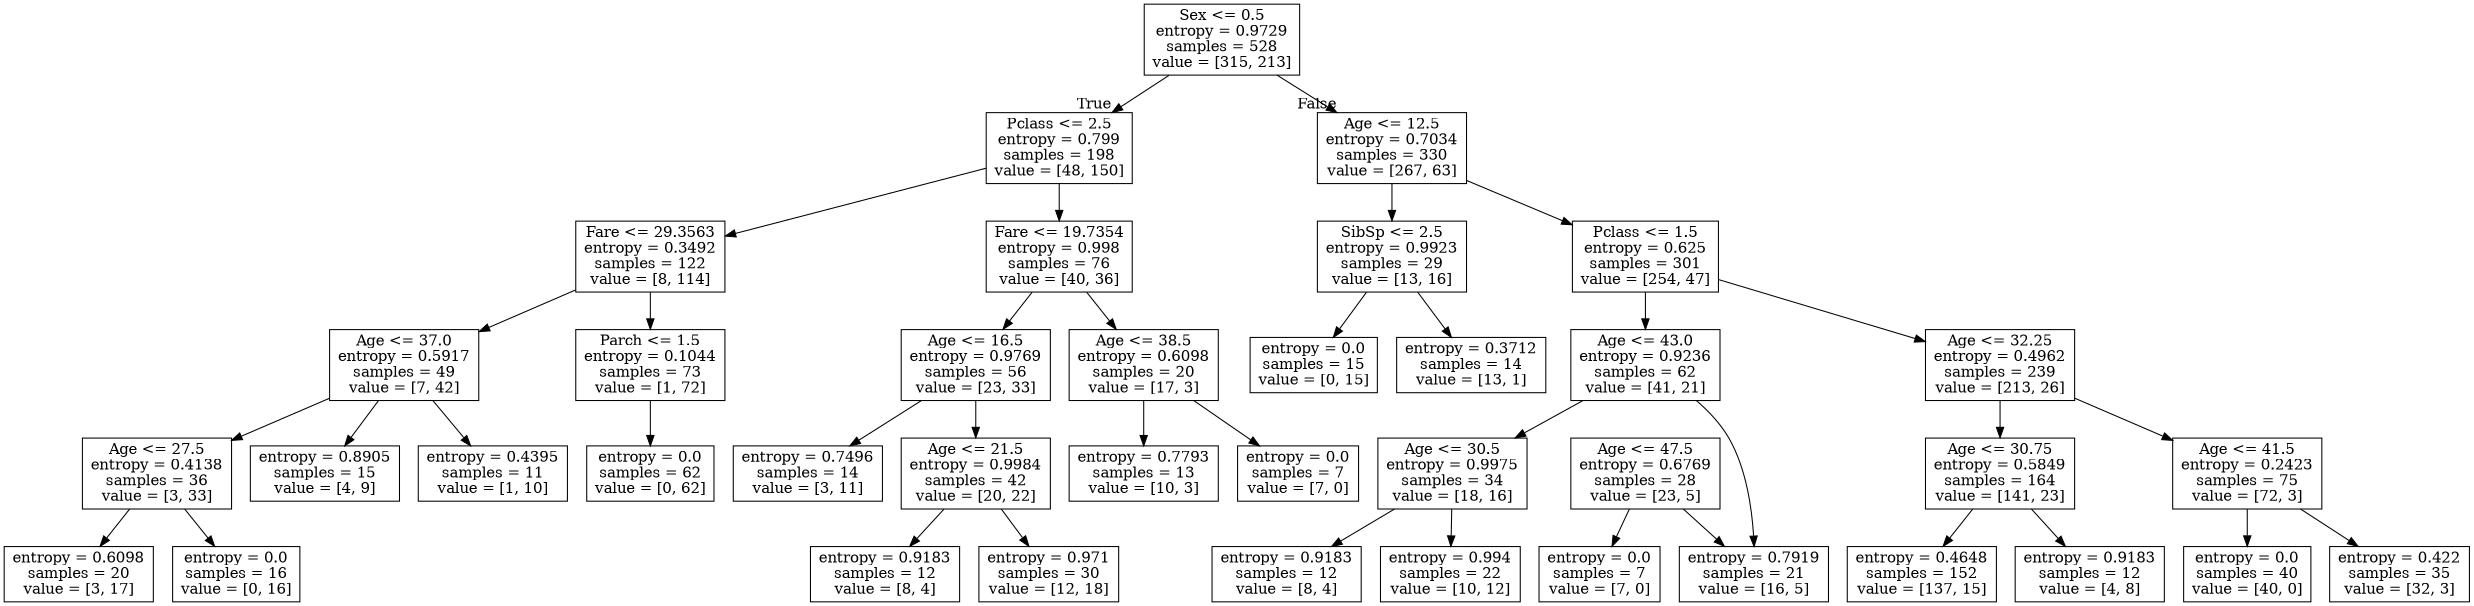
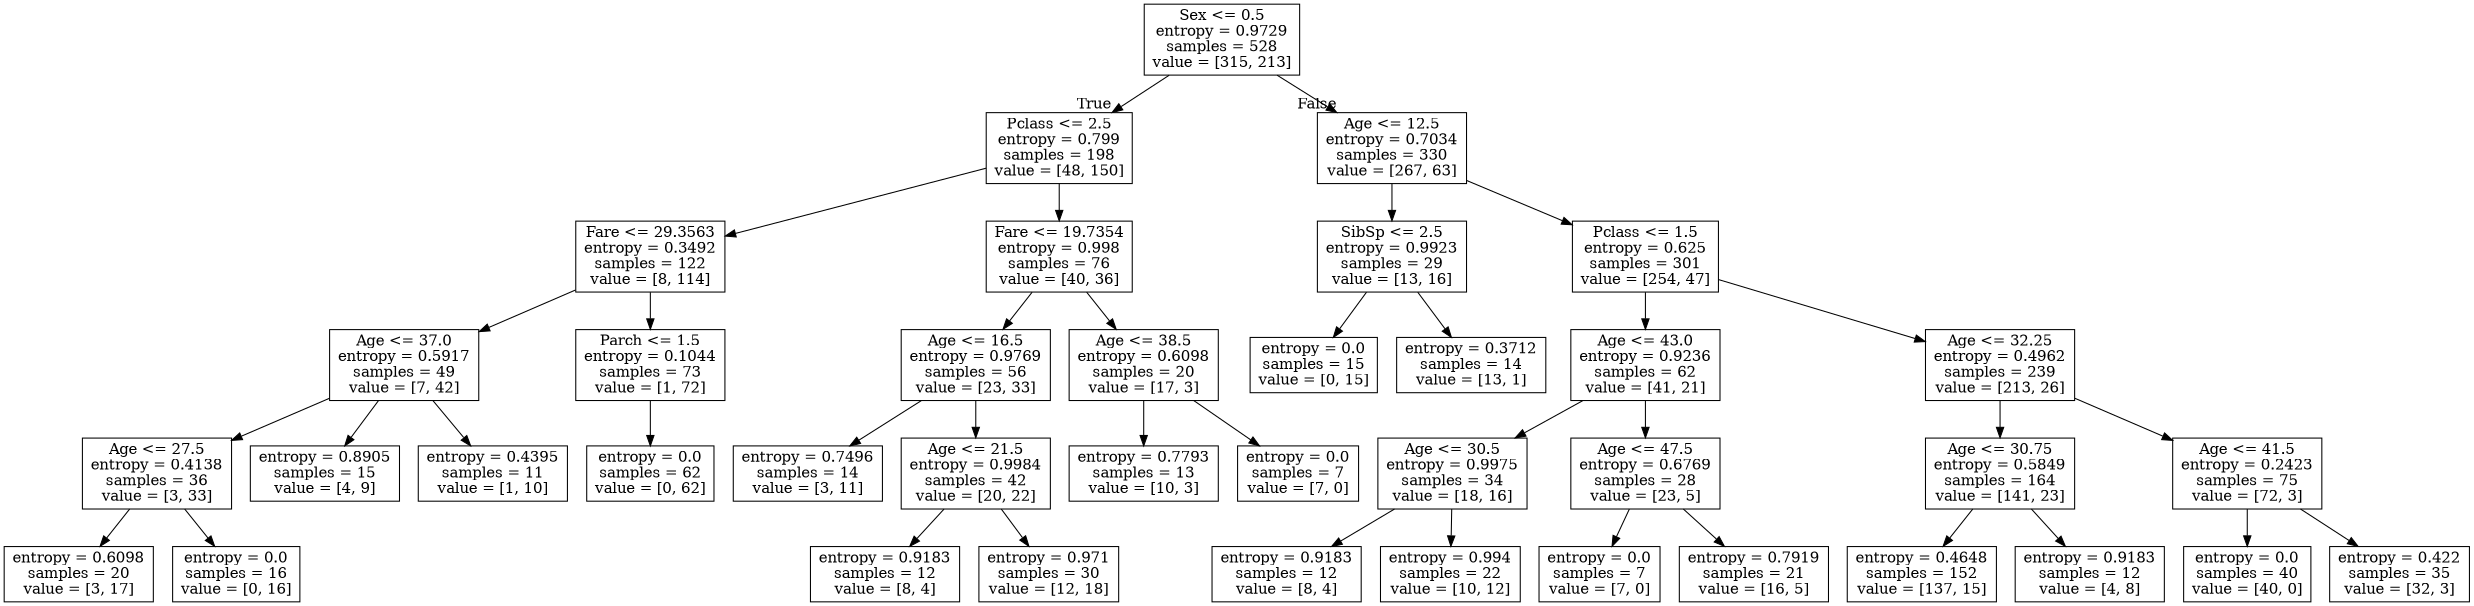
edge "Age <= 43.0 entropy = 0.9236 samples = 62 value = [41, 21]" -> "entropy = 0.7919 samples = 21 value = [16, 5]": now "Age <= 43.0 entropy = 0.9236 samples = 62 value = [41, 21]" -> "Age <= 47.5 entropy = 0.6769 samples = 28 value = [23, 5]"
